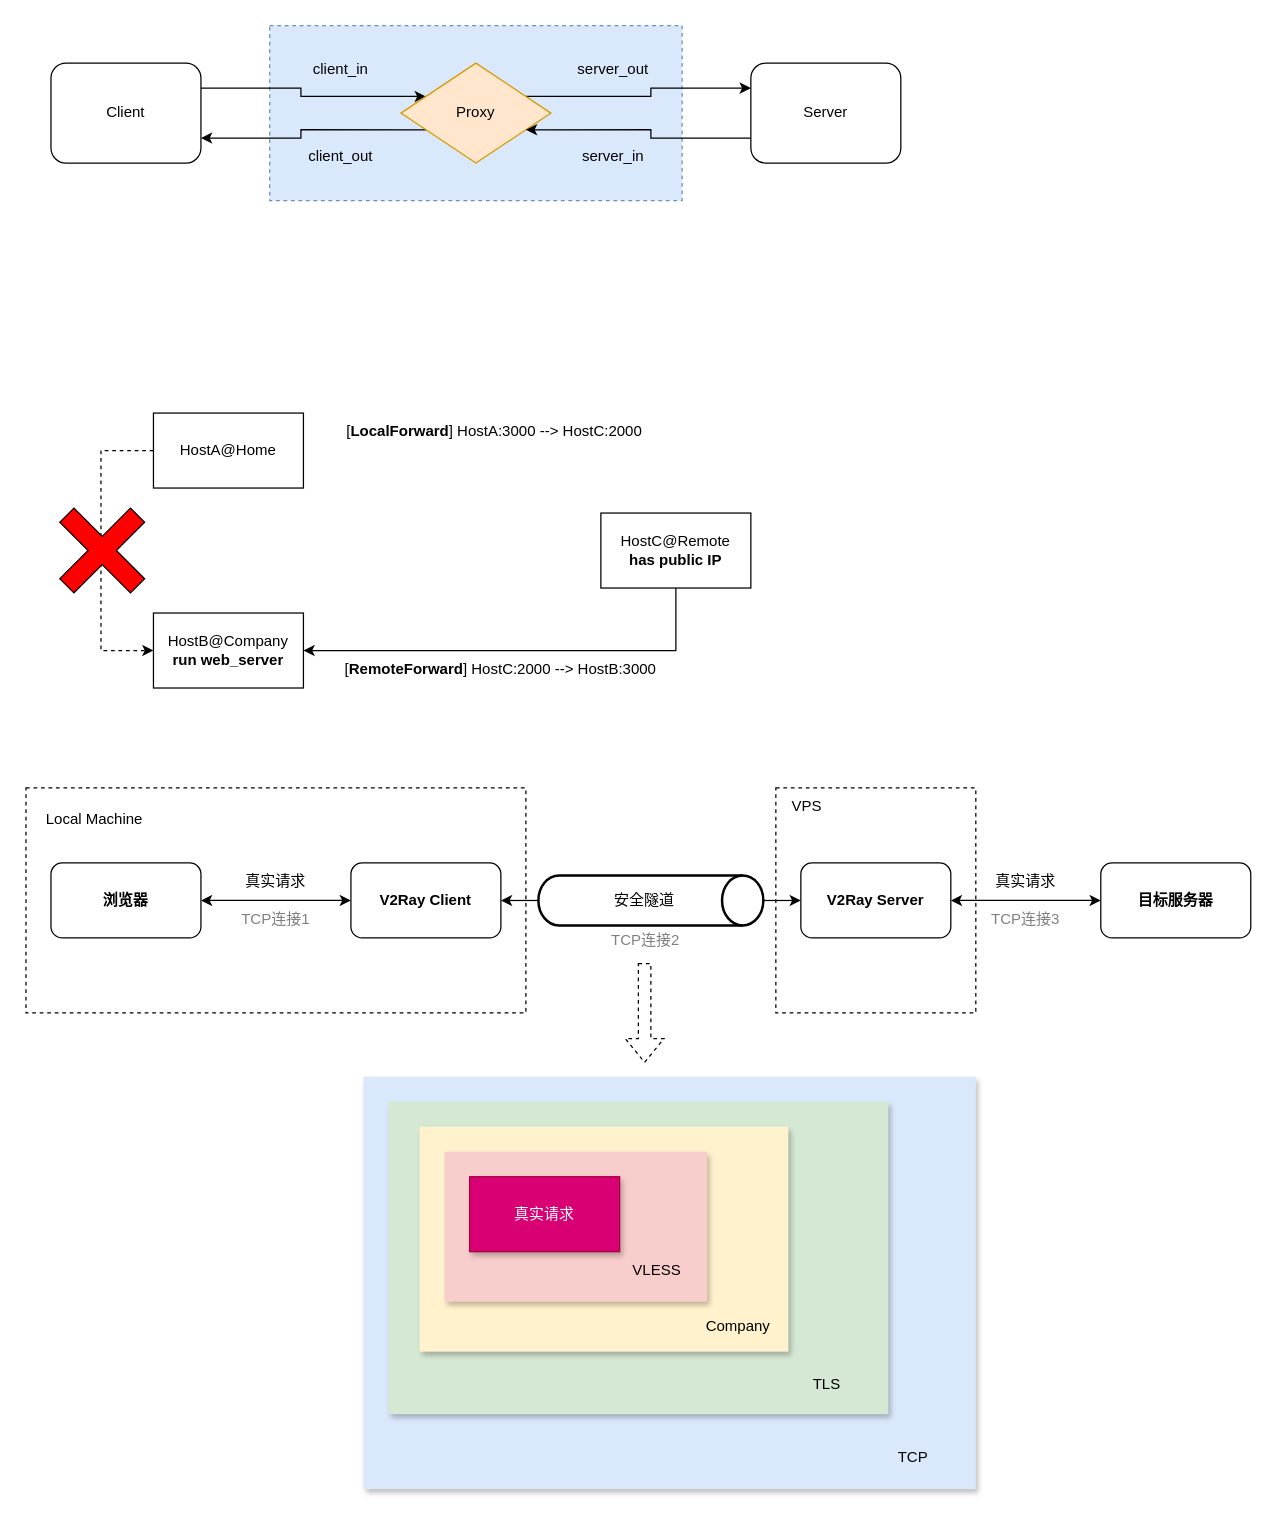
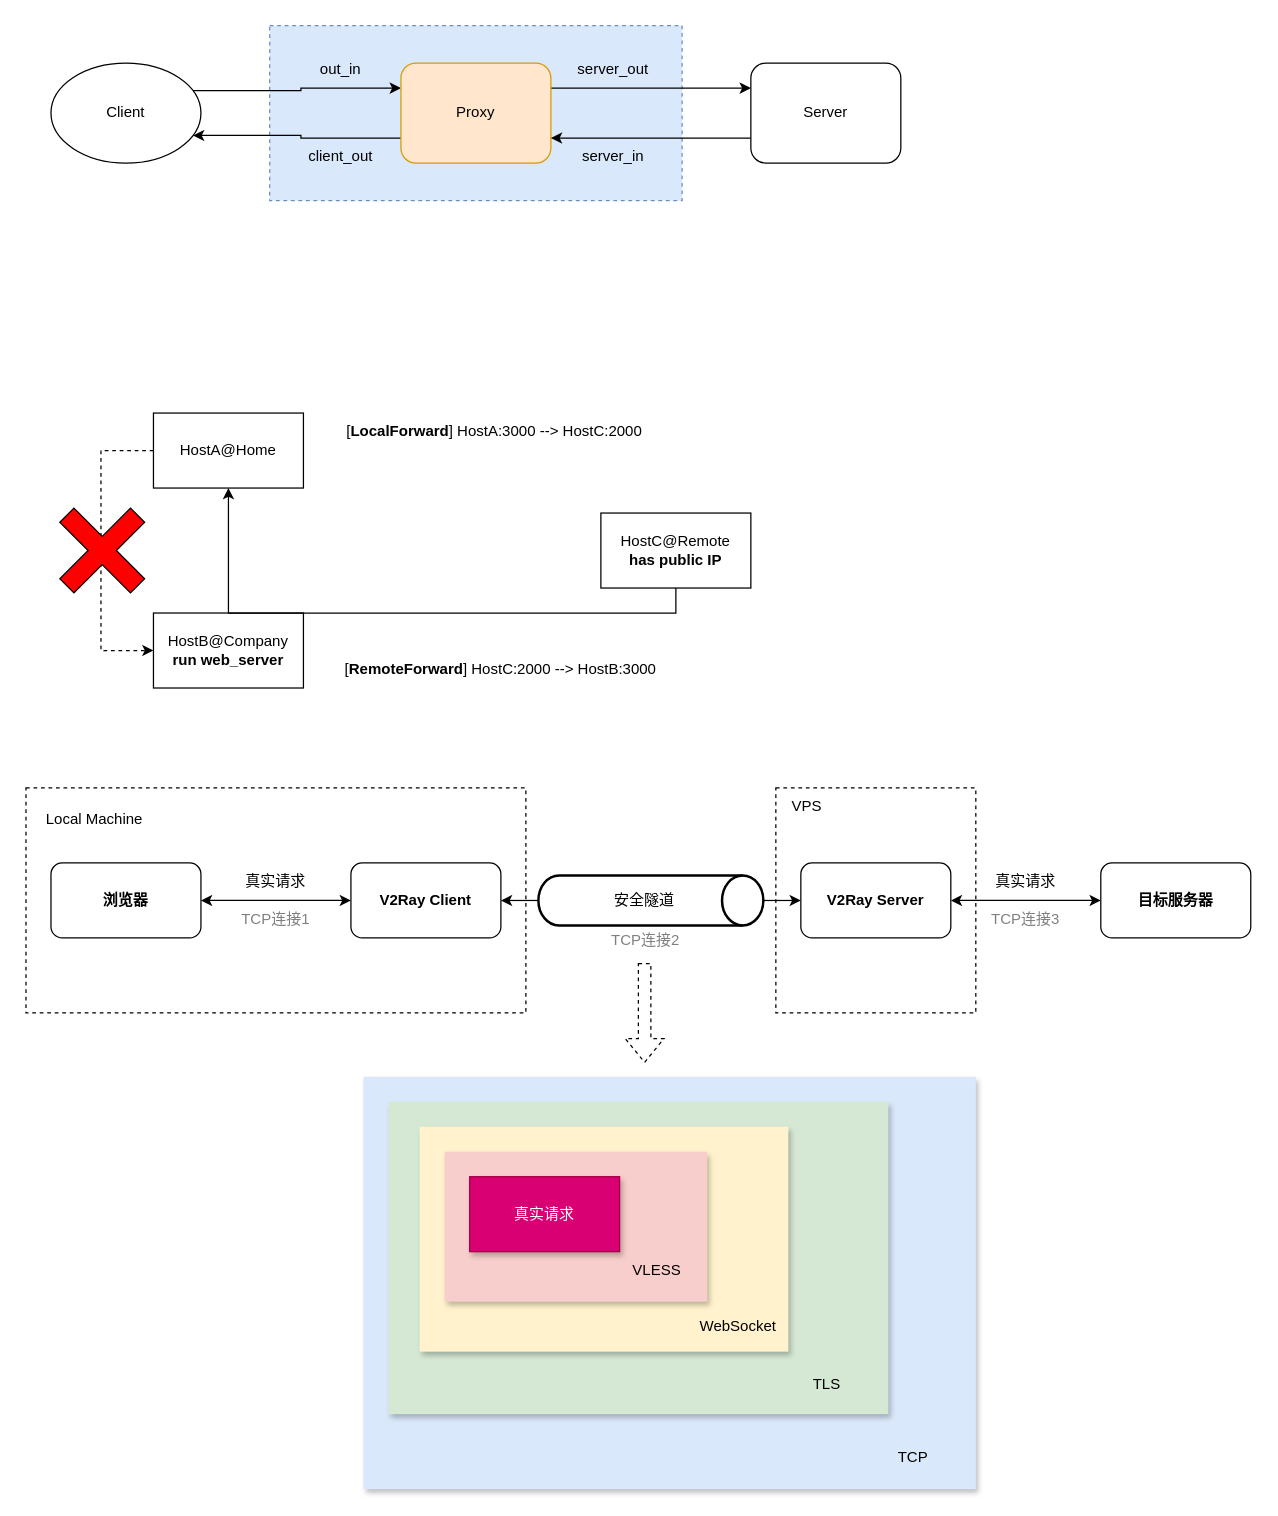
node "client_in": label "client_in" -> "out_in"
node "Client": shape rounded rectangle -> ellipse
node "Proxy": shape diamond -> rounded rectangle
edge "HostC@Remote has public IP" -> "HostB@Company run web_server": now "HostC@Remote has public IP" -> "HostA@Home"
node "Company": label "Company" -> "WebSocket"
